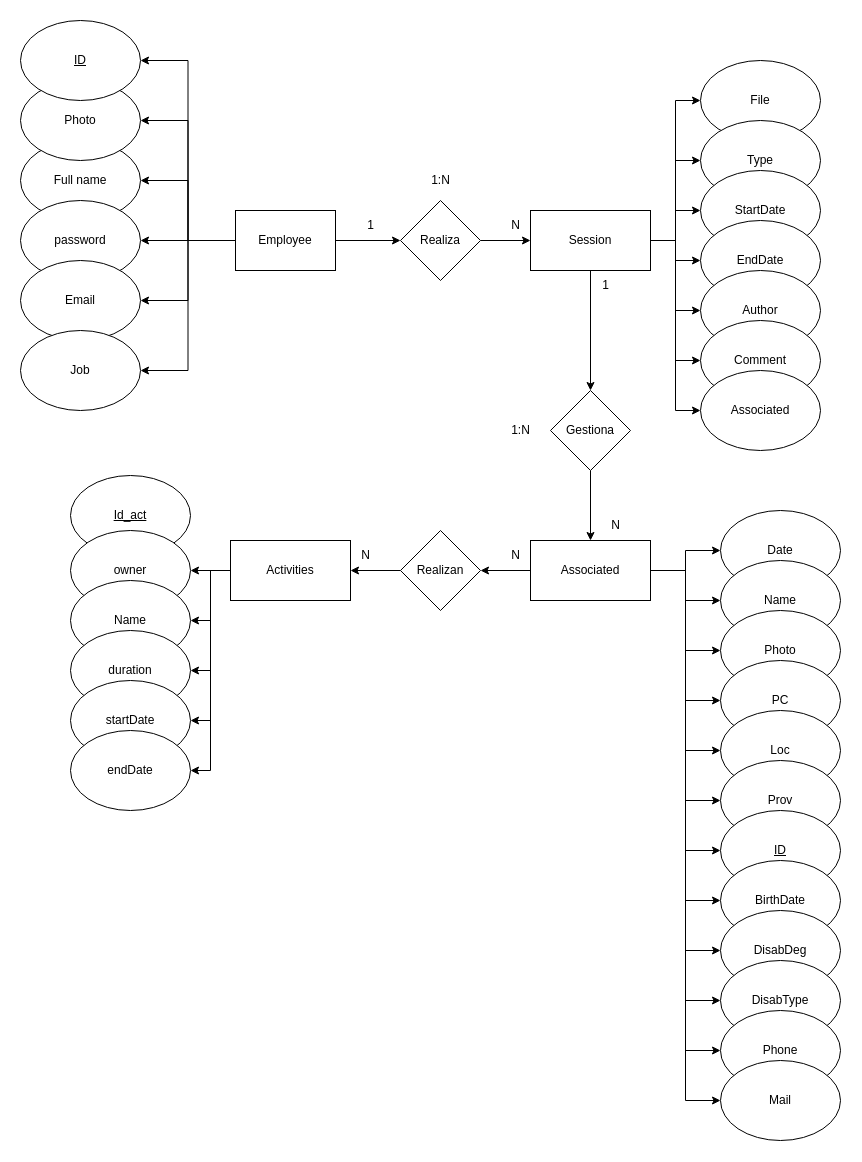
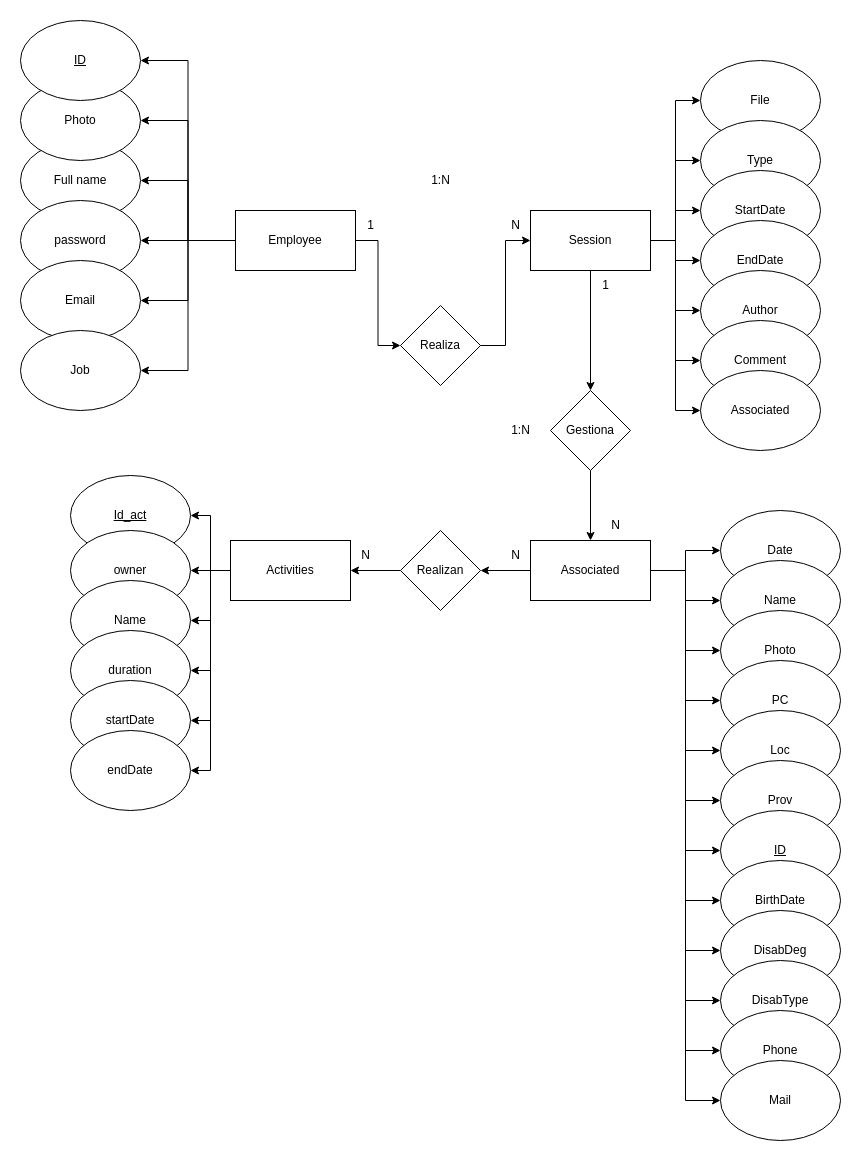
node "Employee": size 100x60 -> 120x60
node "Realiza": moved (441, 241) -> (441, 346)
edge "Activities" -> "Id_act": added
